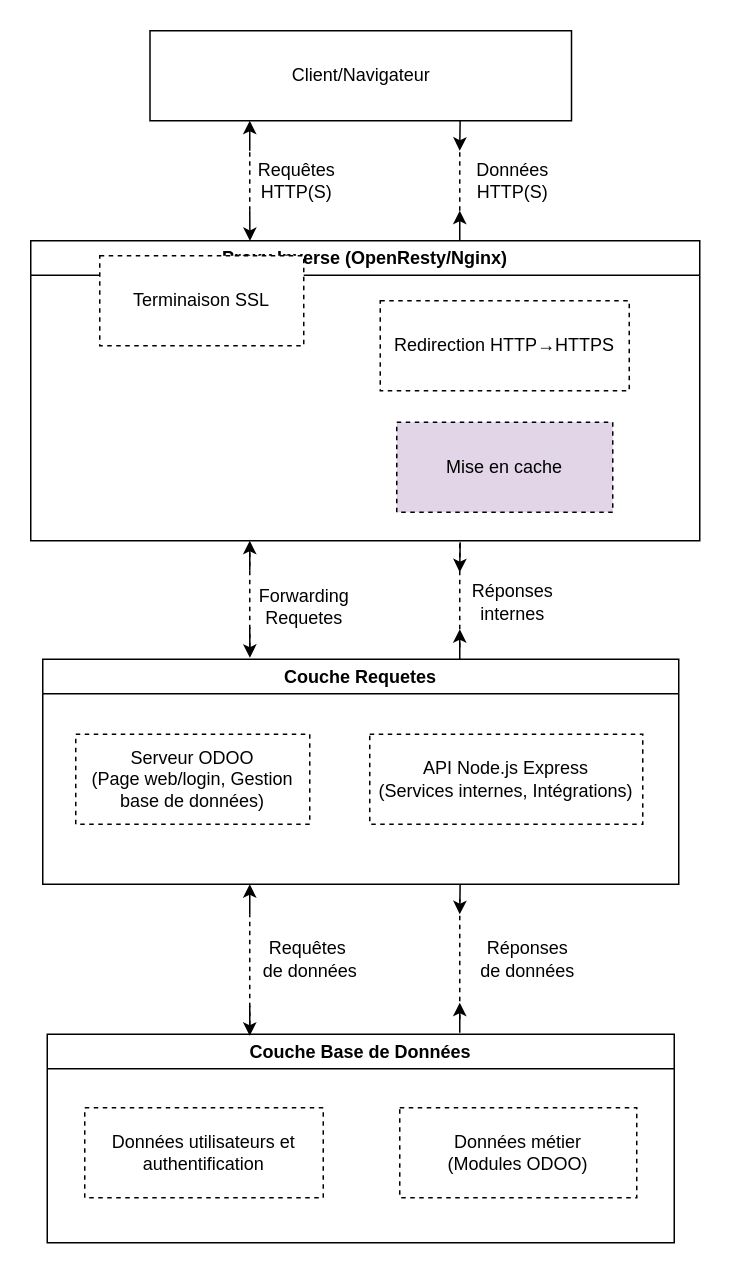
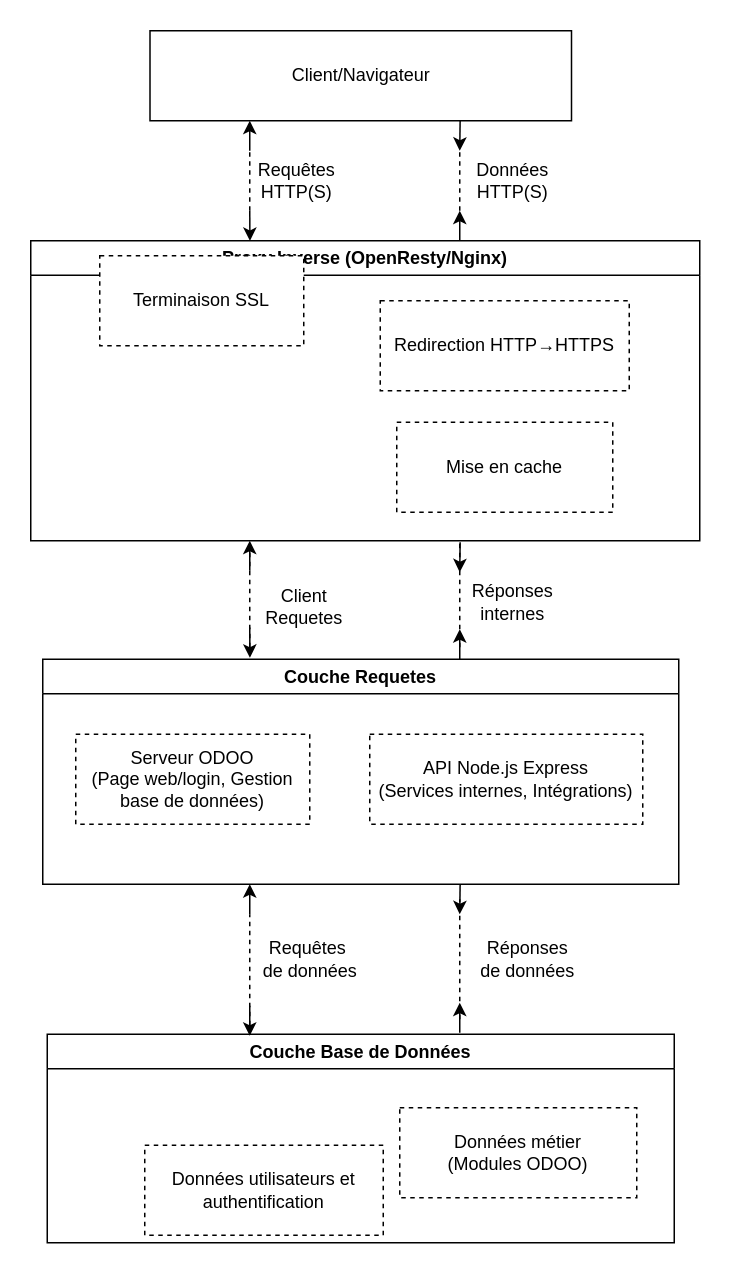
node "Mise en cache": fillcolor #e1d5e7 -> #ffffff
node "Forwarding Requetes": label "Forwarding Requetes" -> "Client Requetes"
node "Données utilisateurs et authentification": moved (204, 1153) -> (264, 1190)
